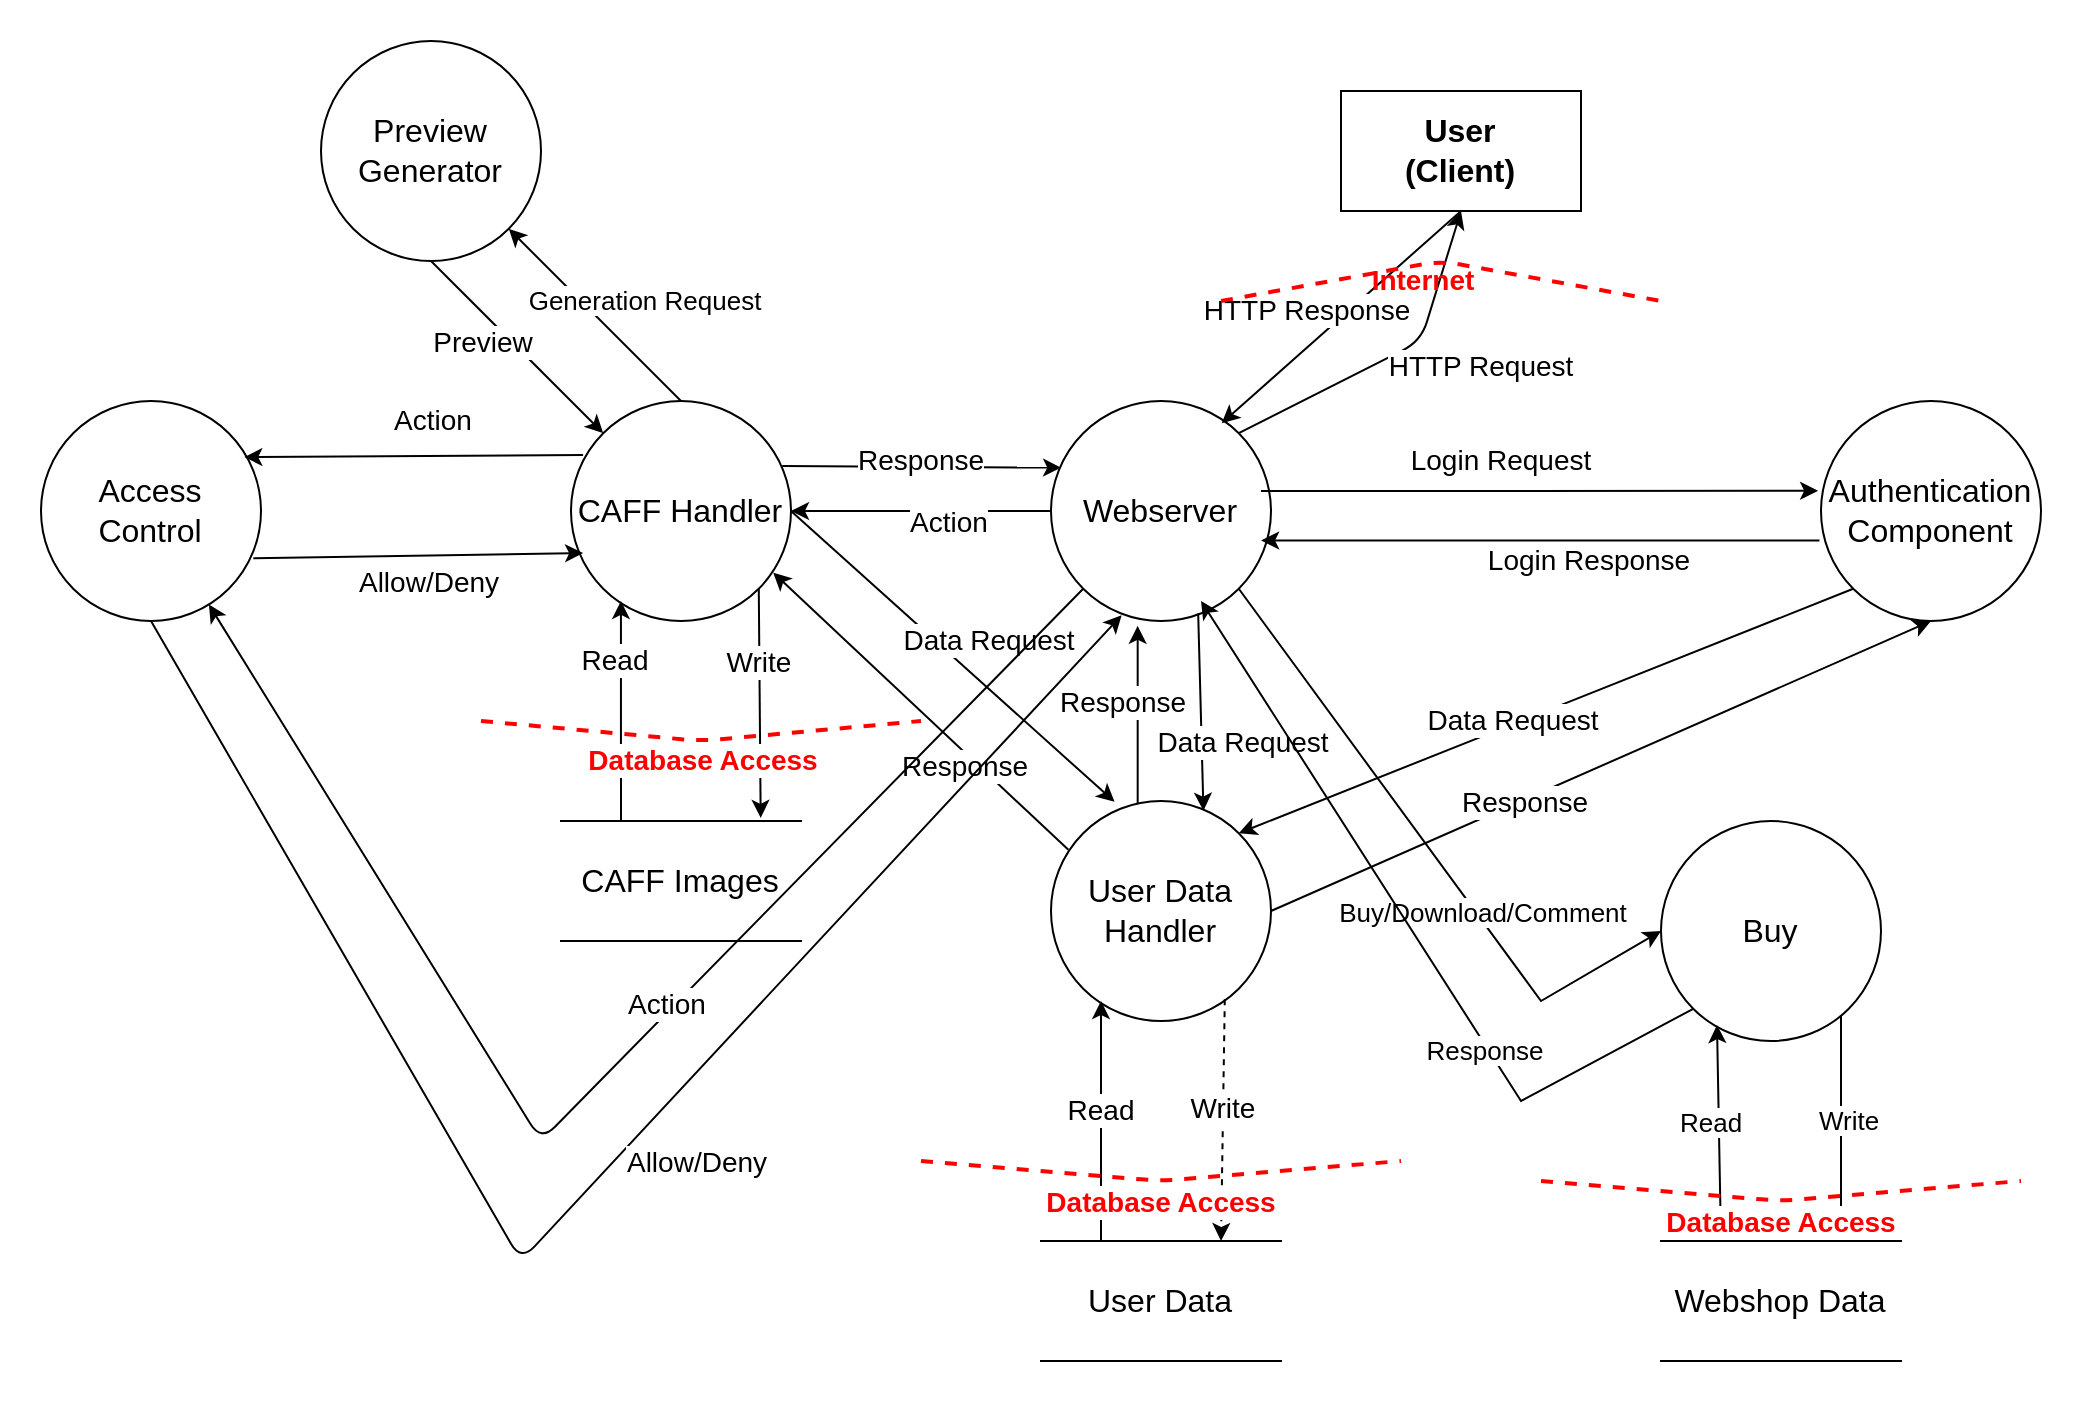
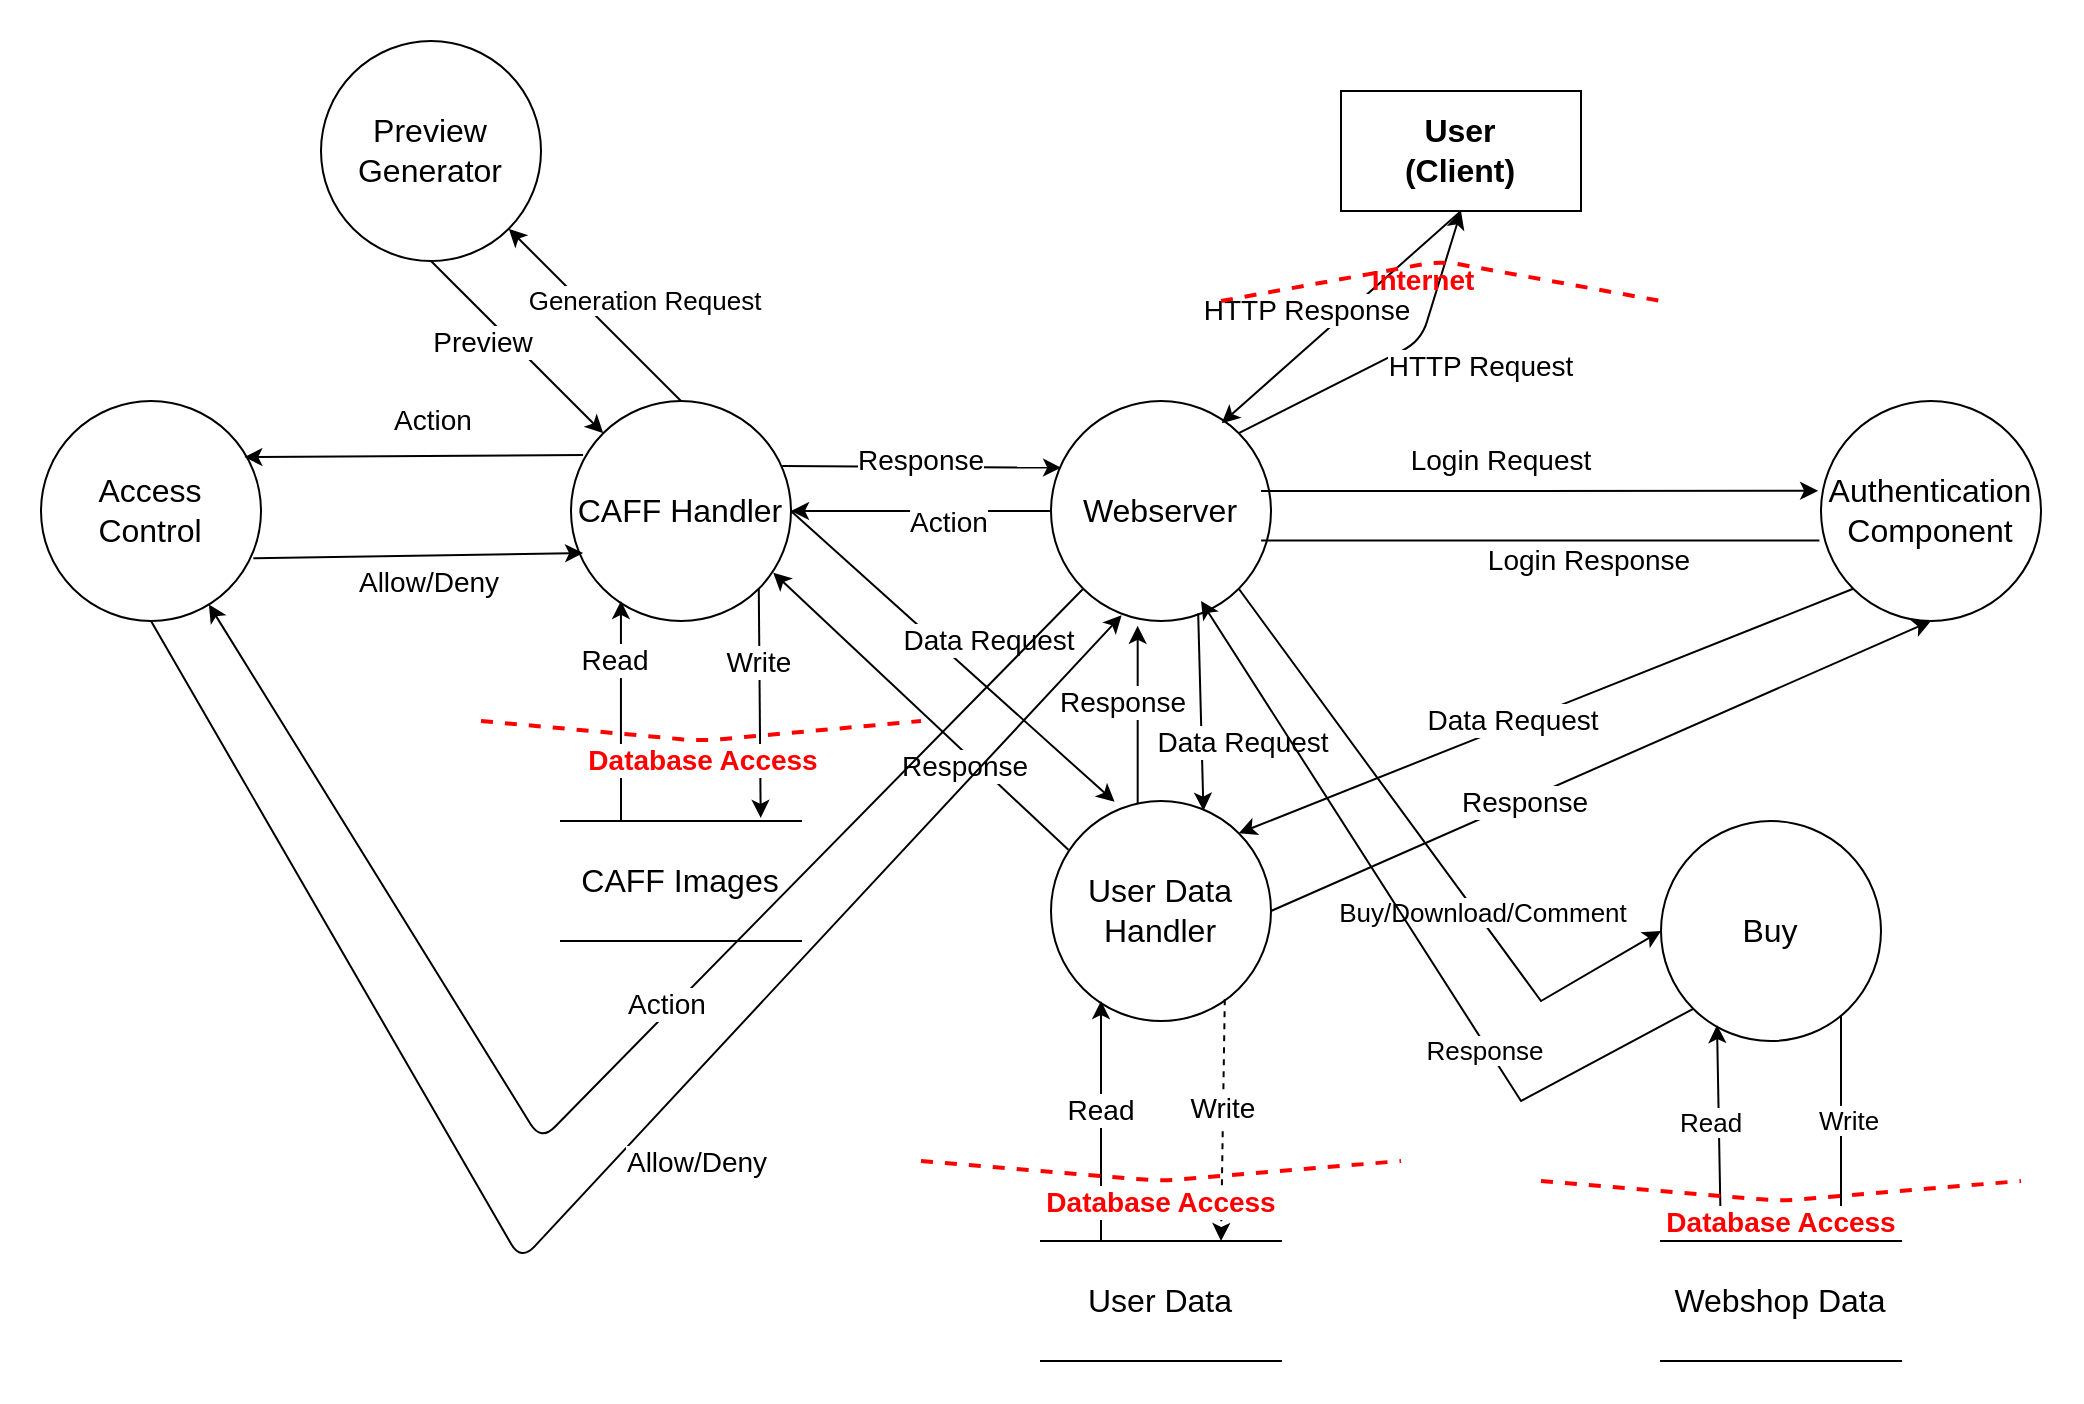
edge "Authentication Component" -> "Webserver": arrowhead classic -> none
